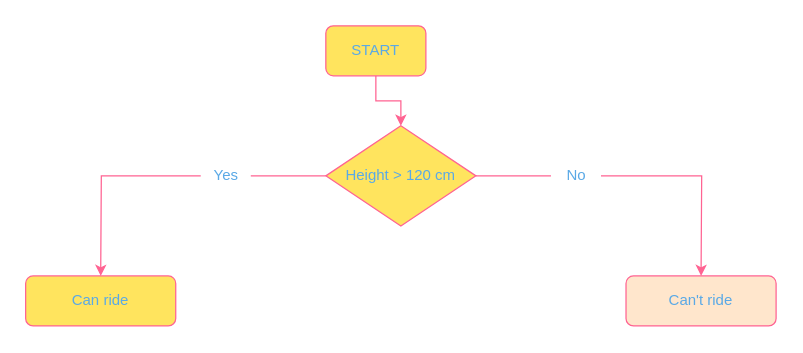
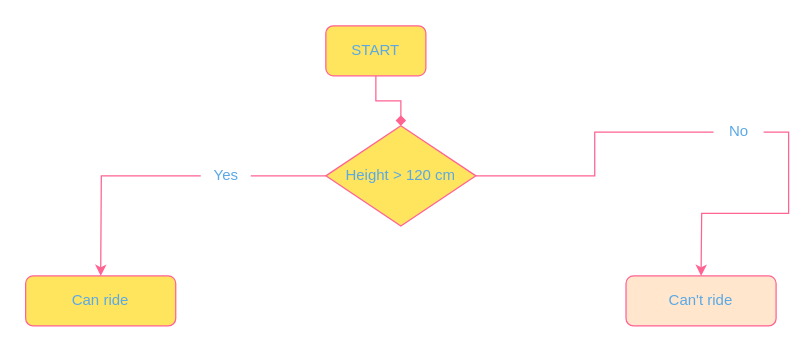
edge "START" -> "Height > 120 cm": arrowhead classic -> diamond
node "No": moved (576, 176) -> (738, 132)
